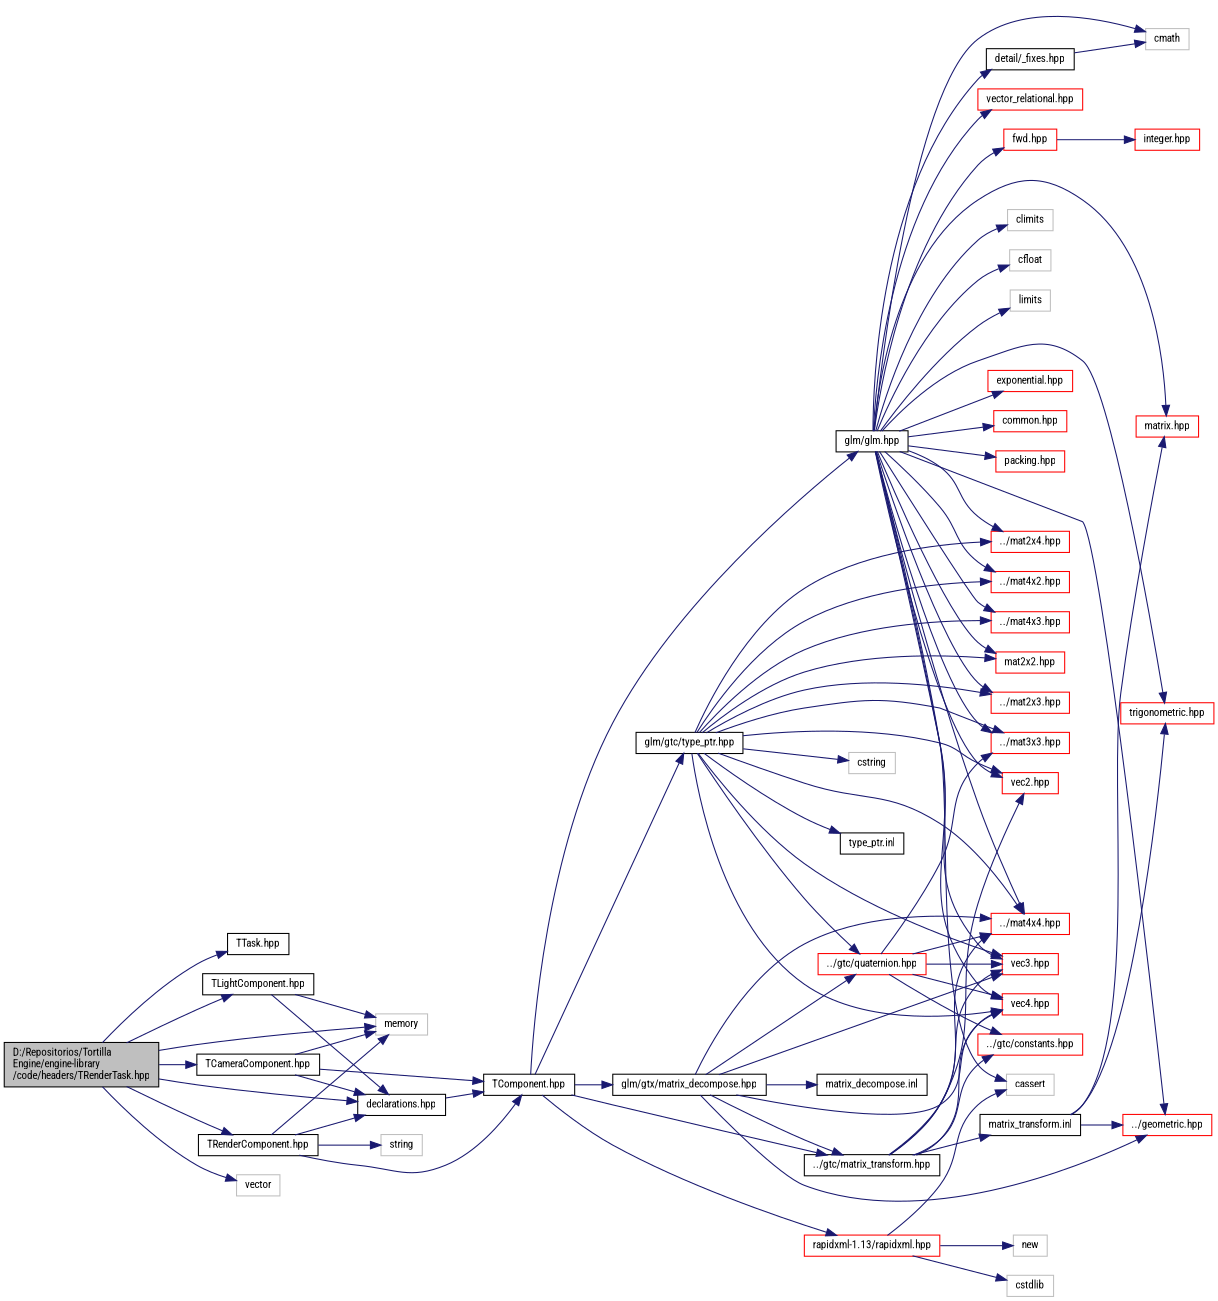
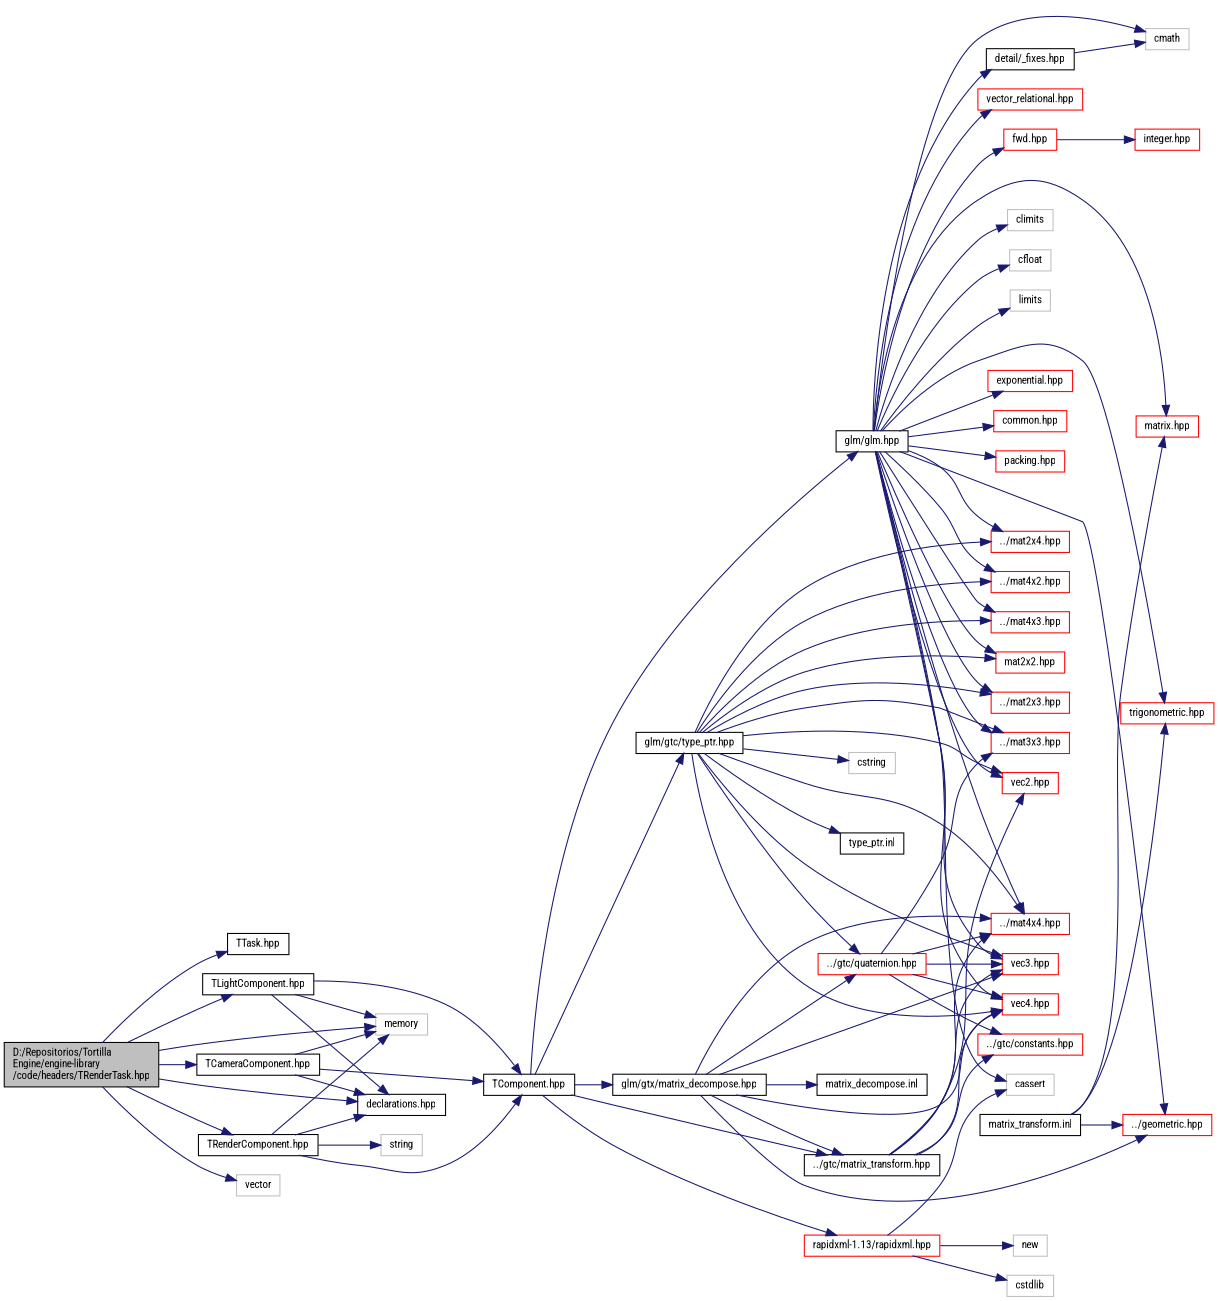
edge "declarations.hpp" -> "TComponent.hpp": now "TLightComponent.hpp" -> "TComponent.hpp"
edge "../gtc/matrix_transform.hpp" -> "matrix_transform.inl": removed
